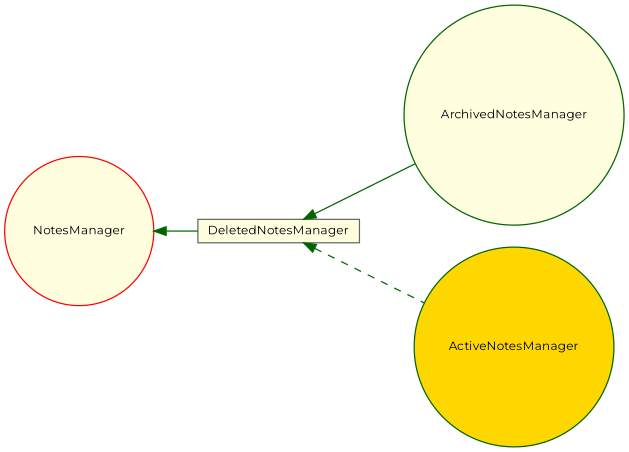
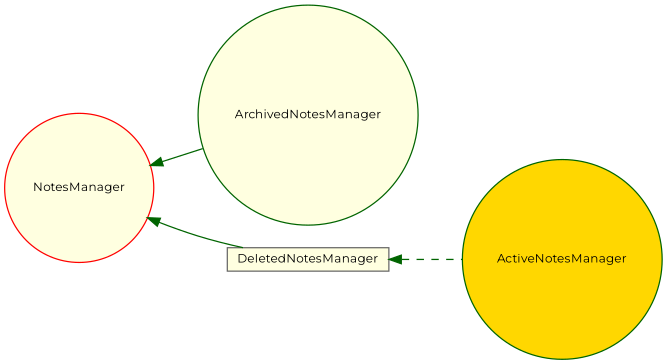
edge "ArchivedNotesManager" -> "DeletedNotesManager": now "ArchivedNotesManager" -> "NotesManager"
